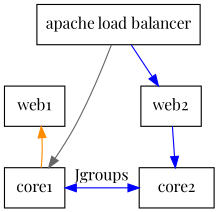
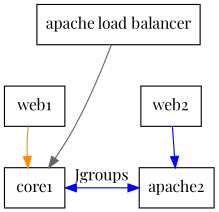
edge "apache load balancer" -> "web2": removed
edge "core1" -> "web1": reversed
node "core2": label "core2" -> "apache2"
